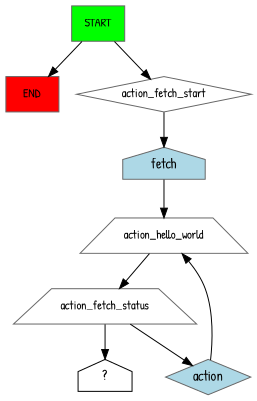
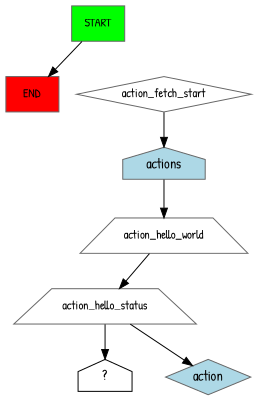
edge "START" -> "action_fetch_start": removed
node "fetch": label "fetch" -> "actions"
node "action_fetch_status": label "action_fetch_status" -> "action_hello_status"
edge "action" -> "action_hello_world": removed
